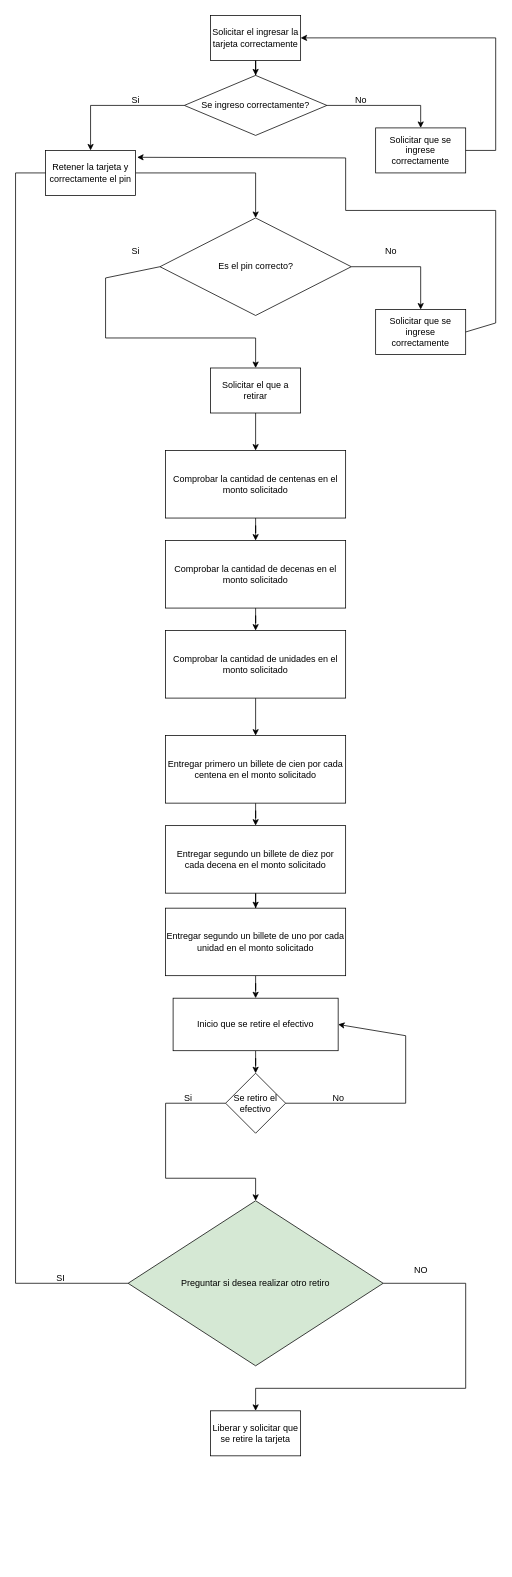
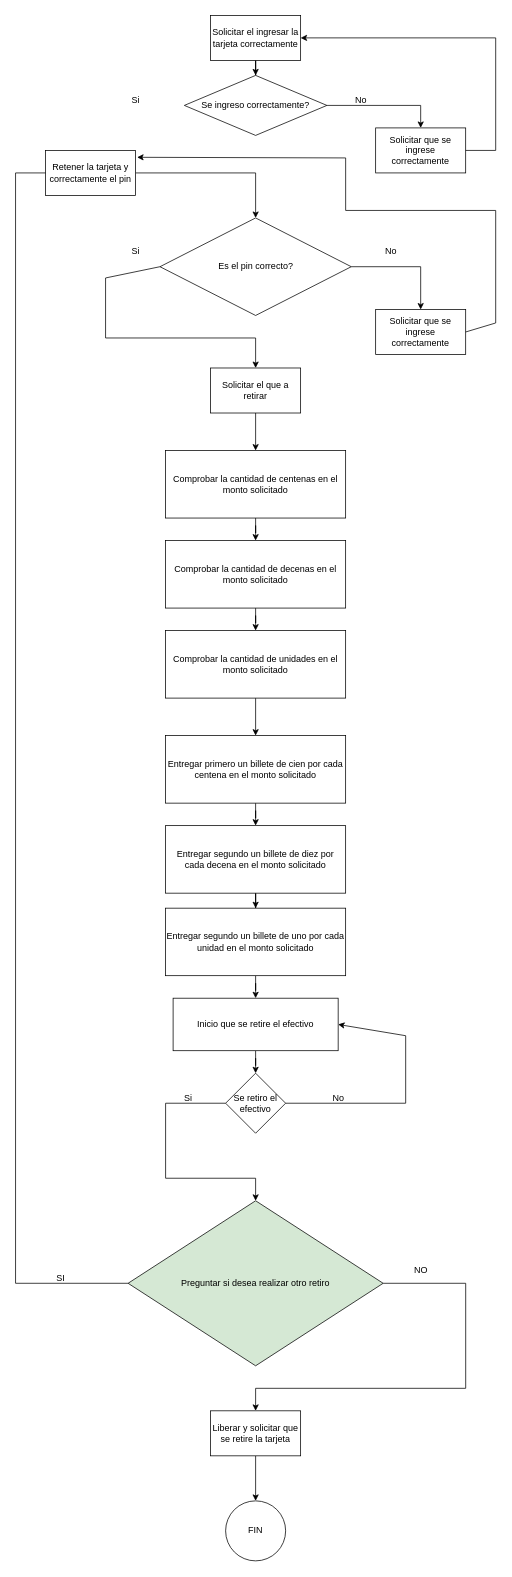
edge "Se ingreso correctamente?" -> "Retener la tarjeta y correctamente el pin": removed
edge "Liberar y solicitar que se retire la tarjeta" -> "FIN": added
node "FIN": added
